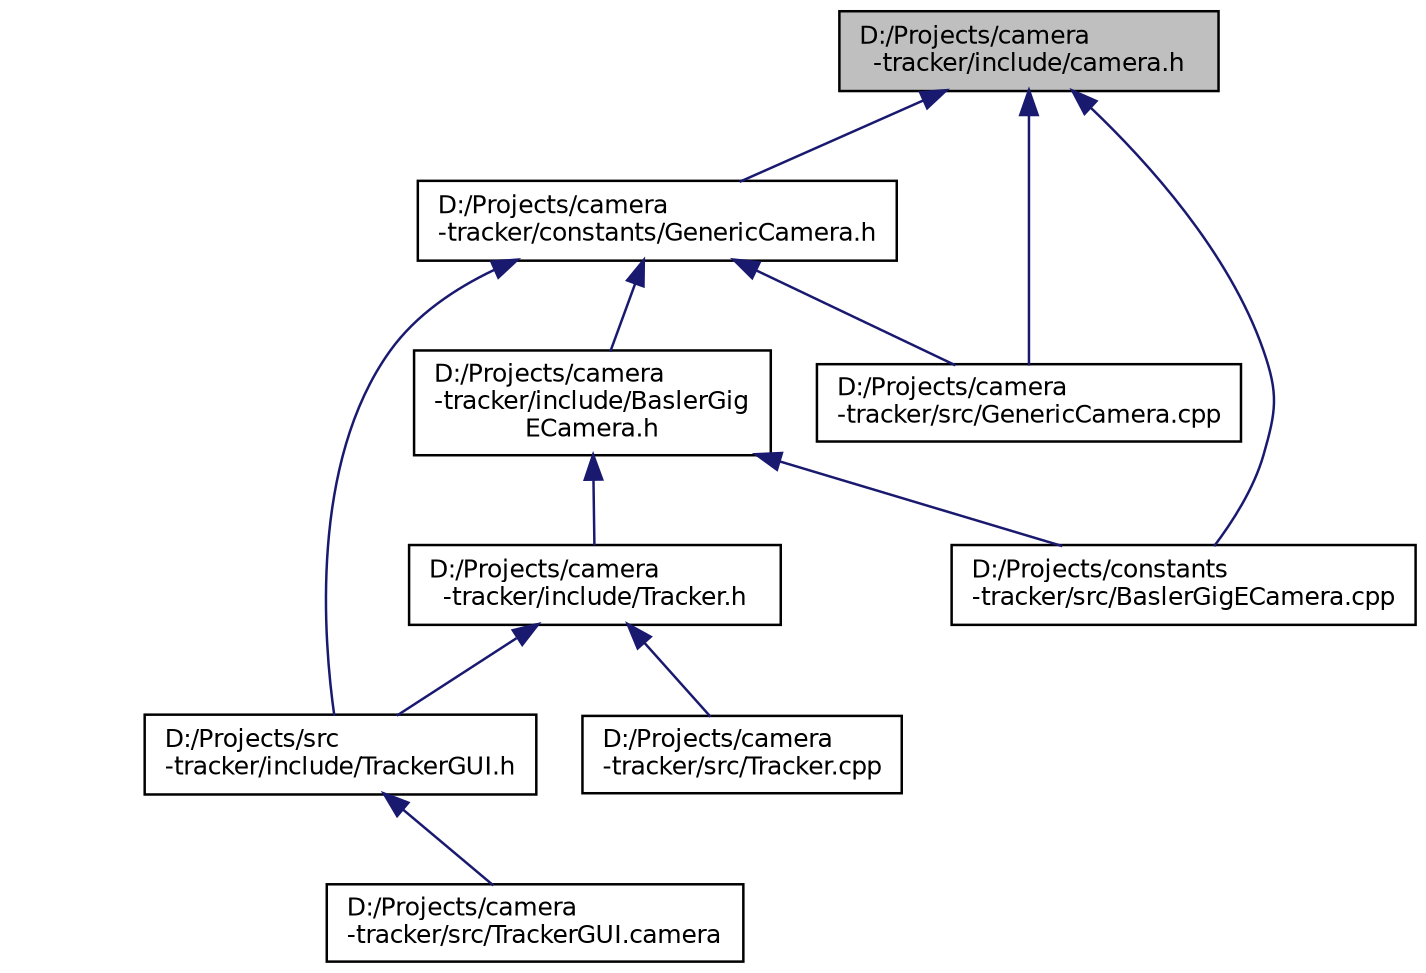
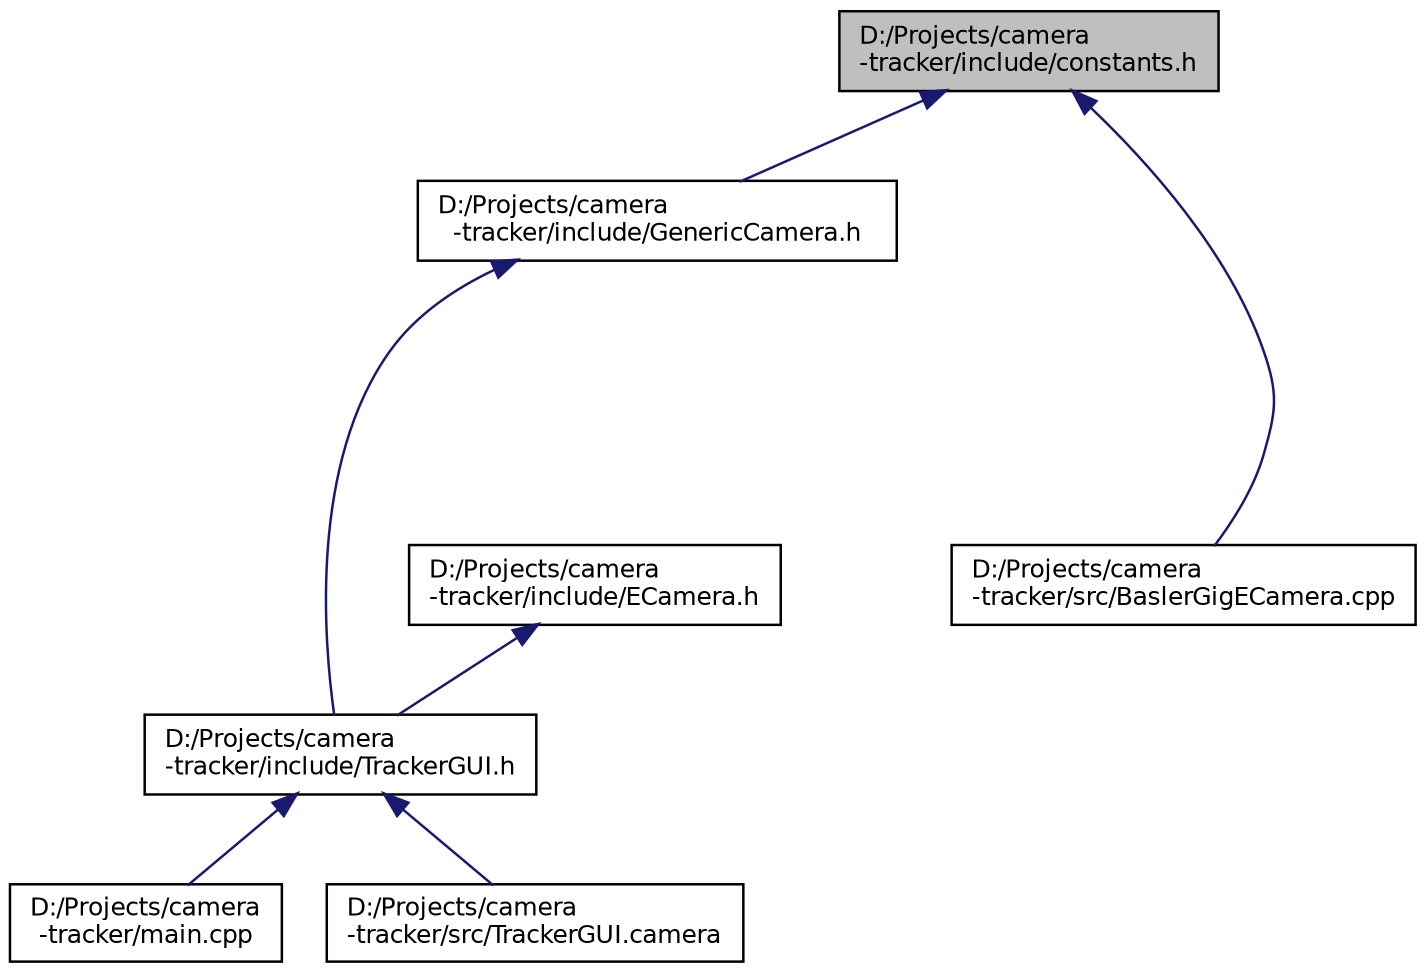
node "D:/Projects/camera -tracker/include/camera.h": label "D:/Projects/camera -tracker/include/camera.h" -> "D:/Projects/camera -tracker/include/constants.h"
node "D:/Projects/camera -tracker/constants/GenericCamera.h": label "D:/Projects/camera -tracker/constants/GenericCamera.h" -> "D:/Projects/camera -tracker/include/GenericCamera.h"
node "D:/Projects/camera -tracker/include/BaslerGig ECamera.h": removed
node "D:/Projects/camera -tracker/src/GenericCamera.cpp": removed
node "D:/Projects/camera -tracker/include/Tracker.h": label "D:/Projects/camera -tracker/include/Tracker.h" -> "D:/Projects/camera -tracker/include/ECamera.h"
node "D:/Projects/constants -tracker/src/BaslerGigECamera.cpp": label "D:/Projects/constants -tracker/src/BaslerGigECamera.cpp" -> "D:/Projects/camera -tracker/src/BaslerGigECamera.cpp"
node "D:/Projects/src -tracker/include/TrackerGUI.h": label "D:/Projects/src -tracker/include/TrackerGUI.h" -> "D:/Projects/camera -tracker/include/TrackerGUI.h"
node "D:/Projects/camera -tracker/src/Tracker.cpp": removed
node "D:/Projects/camera -tracker/main.cpp": added
